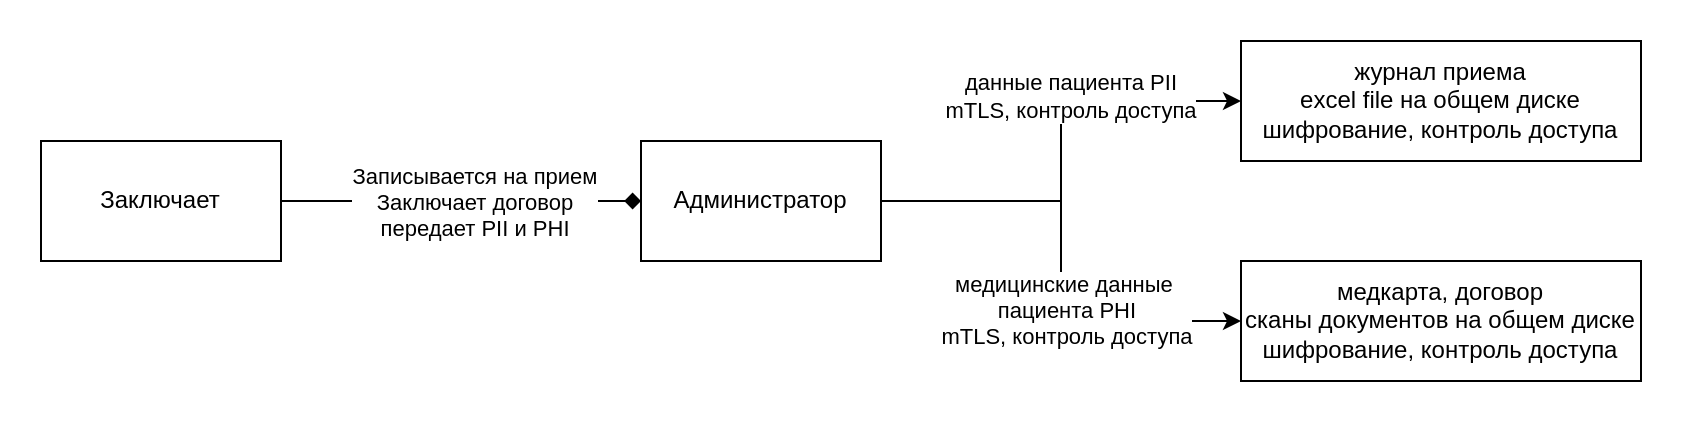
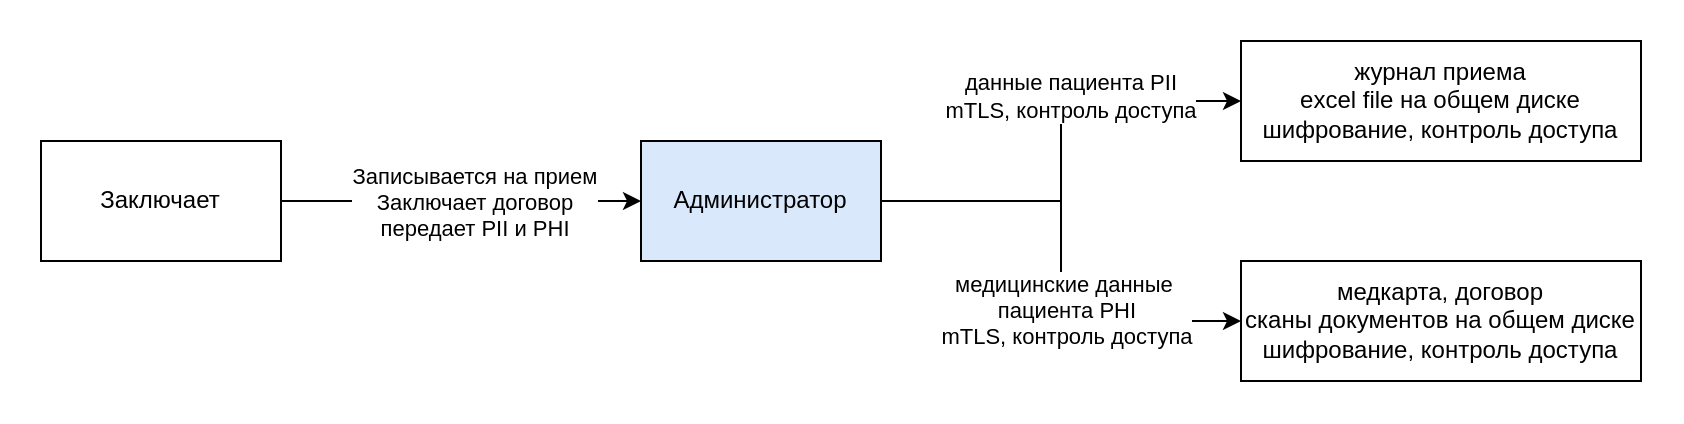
edge "Заключает" -> "Администратор": arrowhead diamond -> classic
node "Администратор": fillcolor #ffffff -> #dae8fc
